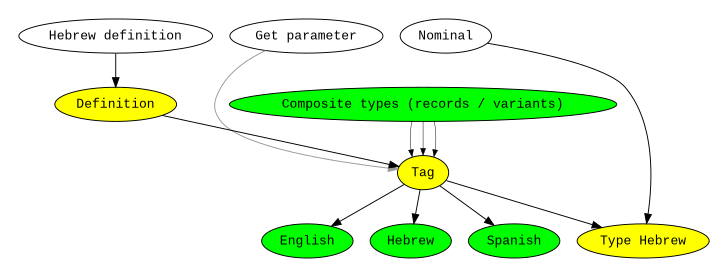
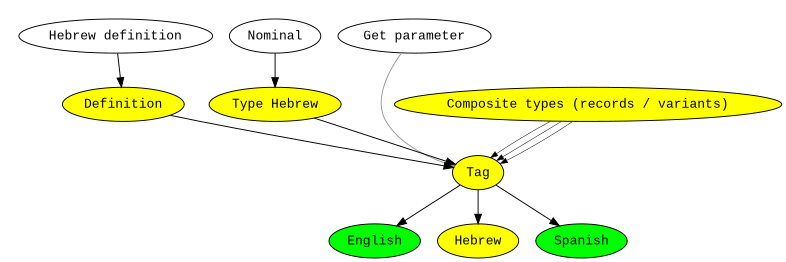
node "Composite types (records / variants)": fillcolor green -> yellow
edge "Tag" -> "Type Hebrew": reversed
node "Hebrew": fillcolor green -> yellow
